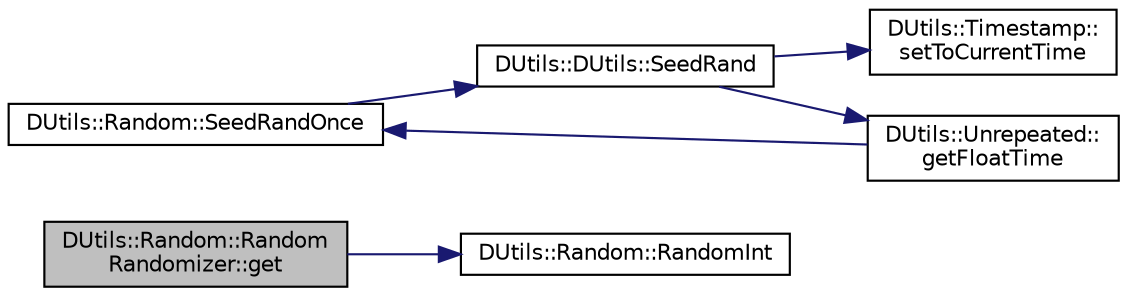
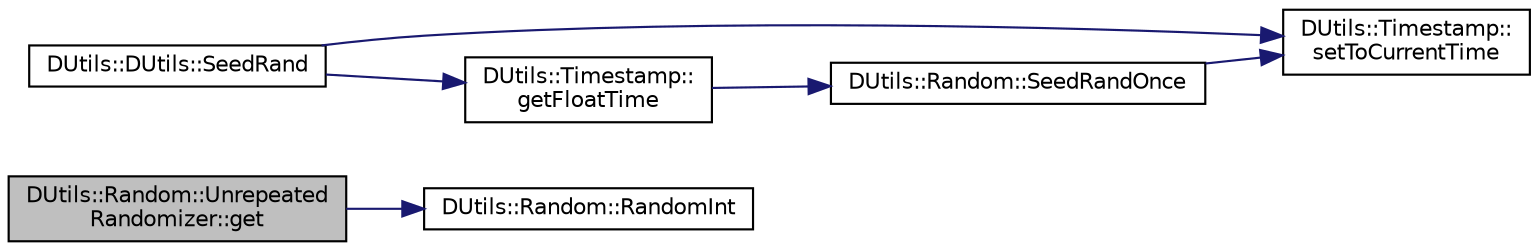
edge "DUtils::Random::SeedRandOnce" -> "DUtils::DUtils::SeedRand": now "DUtils::Random::SeedRandOnce" -> "DUtils::Timestamp:: setToCurrentTime"
node "DUtils::Unrepeated:: getFloatTime": label "DUtils::Unrepeated:: getFloatTime" -> "DUtils::Timestamp:: getFloatTime"
node "DUtils::Random::Random Randomizer::get": label "DUtils::Random::Random Randomizer::get" -> "DUtils::Random::Unrepeated Randomizer::get"
